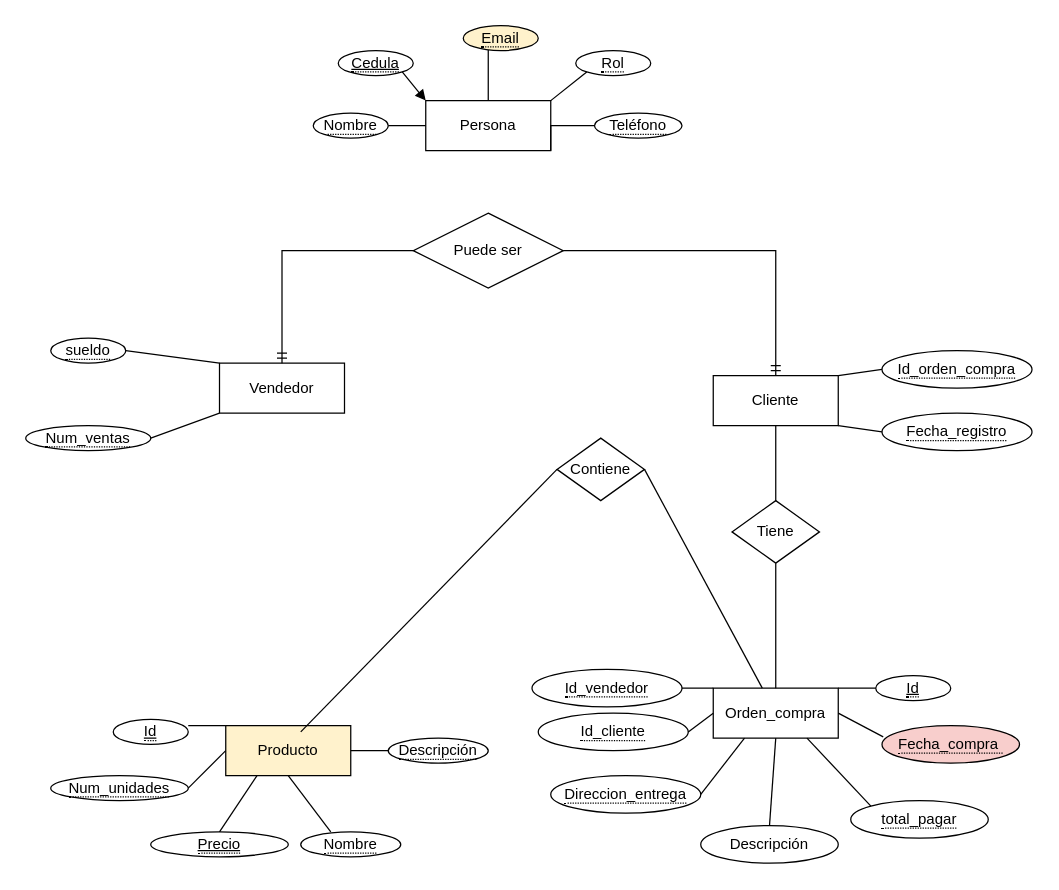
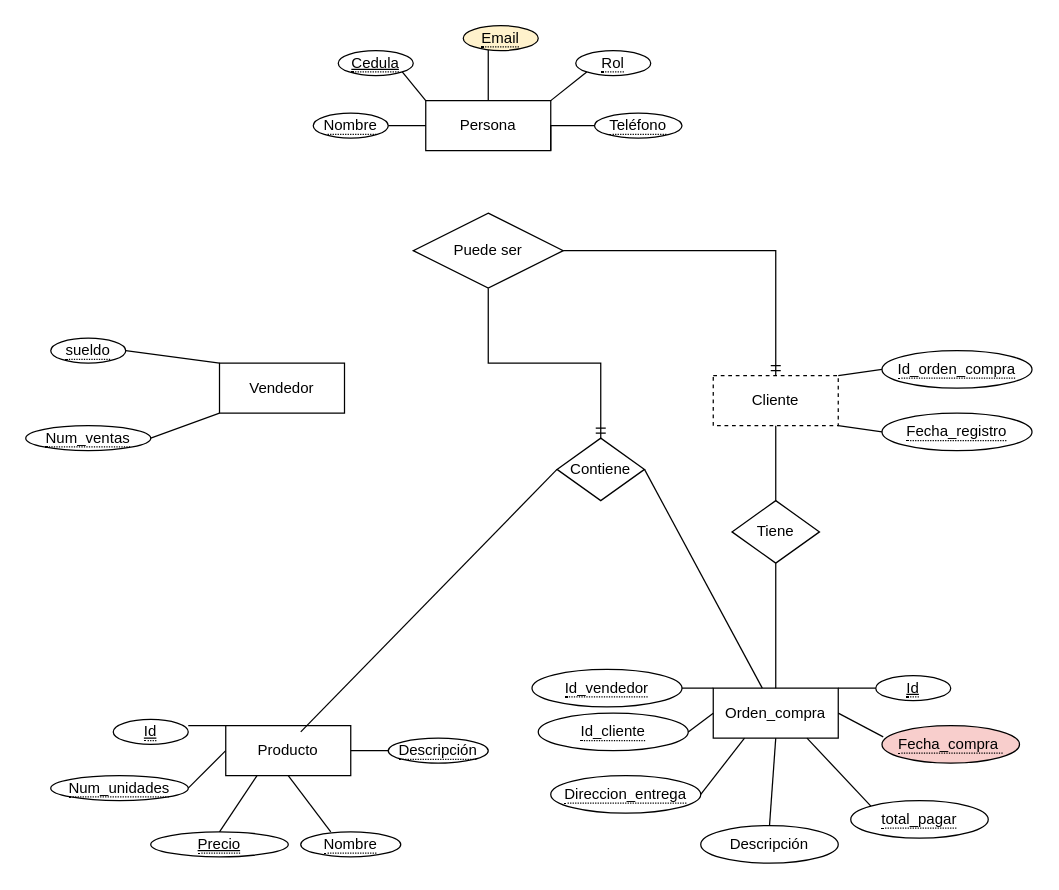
edge "Cedula" -> "Persona": arrowhead block -> none
edge "Puede ser" -> "Vendedor": now "Puede ser" -> "Contiene"
node "Cliente": style solid -> dashed
node "Producto": fillcolor #fff2cc -> #ffffff
